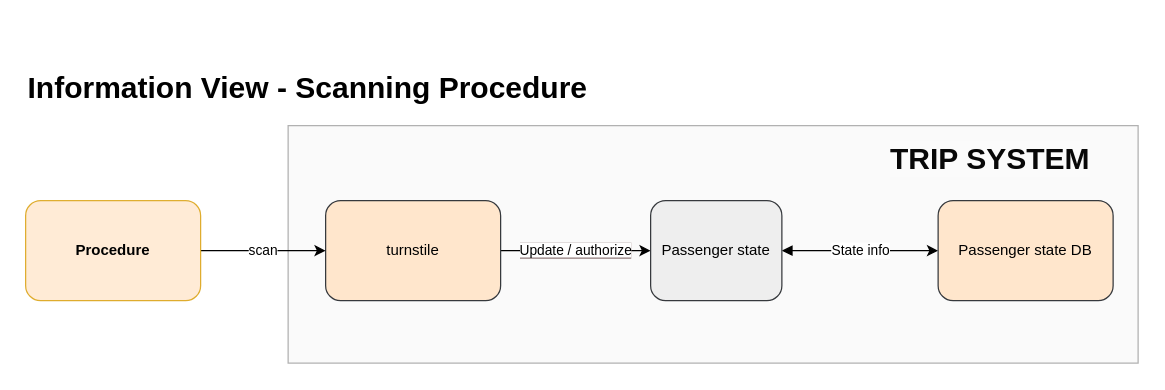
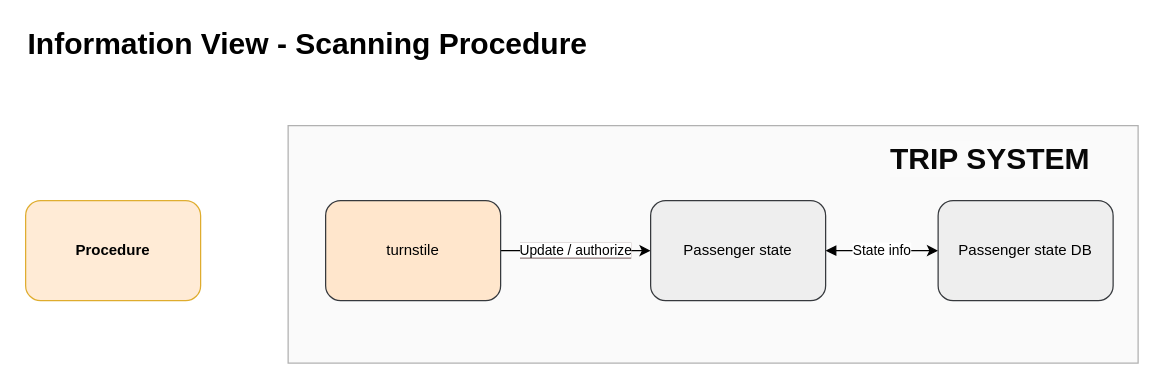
node "Information View - Scanning Procedure": moved (444, 88) -> (444, 44)
edge "Procedure" -> "turnstile": removed, label "scan"
node "Passenger state": size 131x100 -> 175x100
node "Passenger state DB": fillcolor #ffe6cc -> #eeeeee
